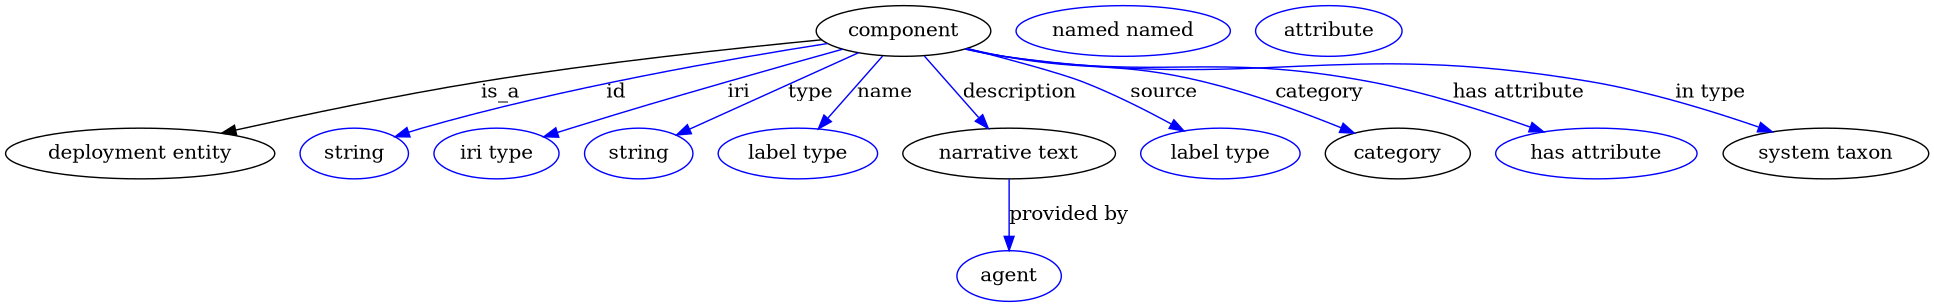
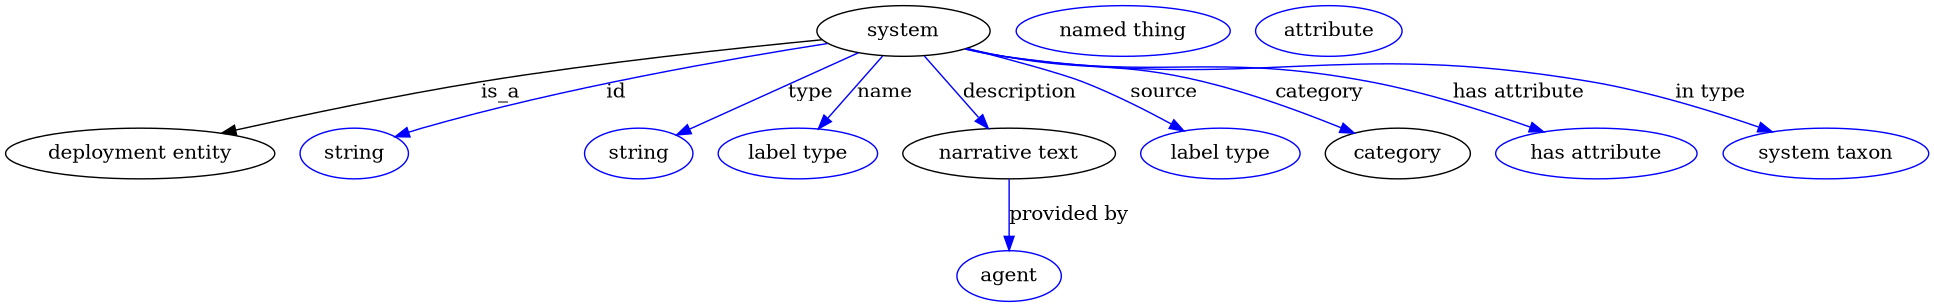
node "component": label "component" -> "system"
node "named named": label "named named" -> "named thing"
node "iri type": removed
node "system taxon": color black -> blue
